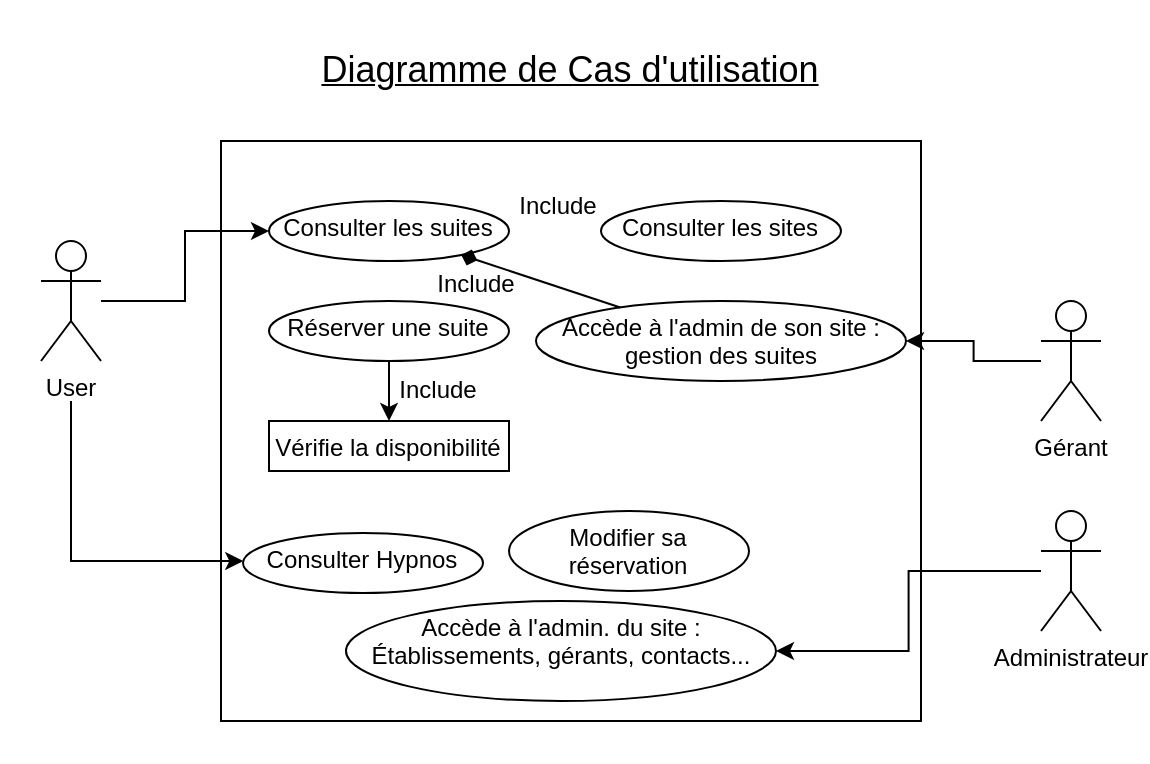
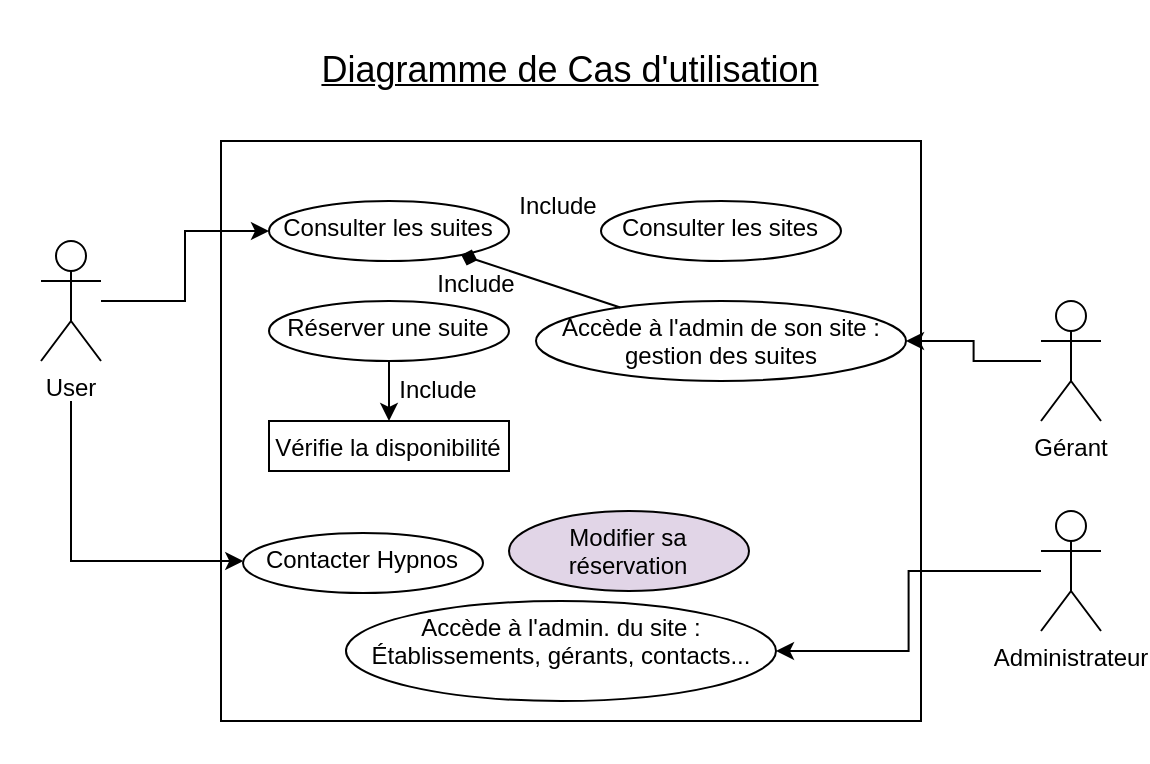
node "Modifier sa réservation": fillcolor #ffffff -> #e1d5e7
node "Consulter Hypnos": label "Consulter Hypnos" -> "Contacter Hypnos"
